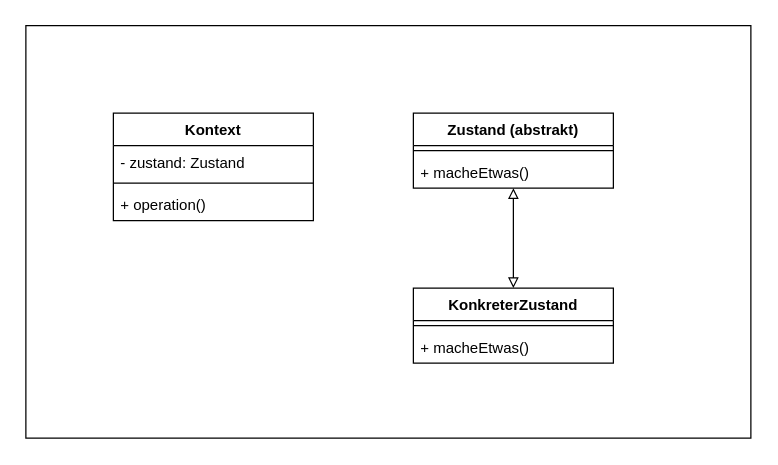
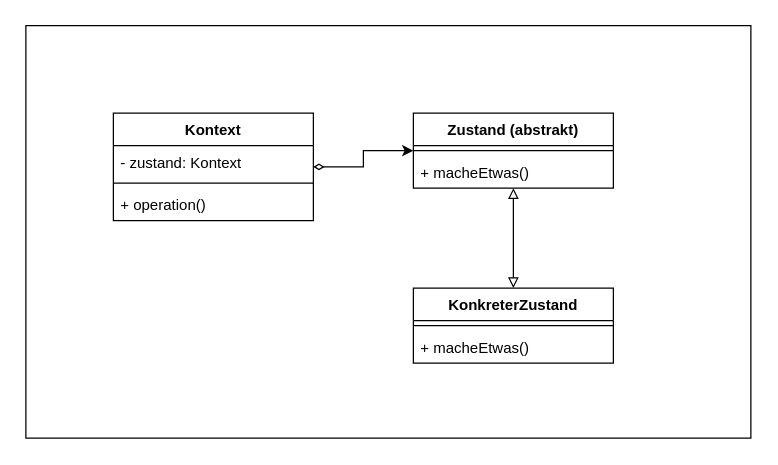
edge "Zustand (abstrakt)" -- "Kontext": added
node "- zustand: Zustand": label "- zustand: Zustand" -> "- zustand: Kontext"
